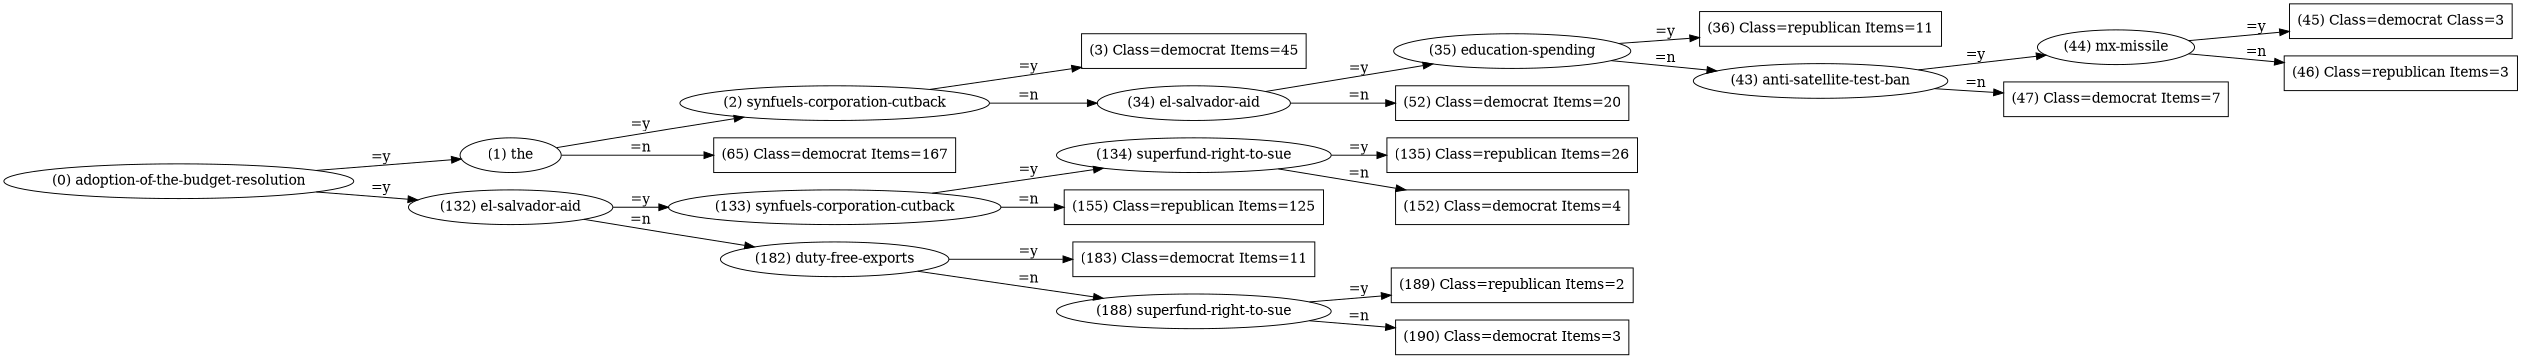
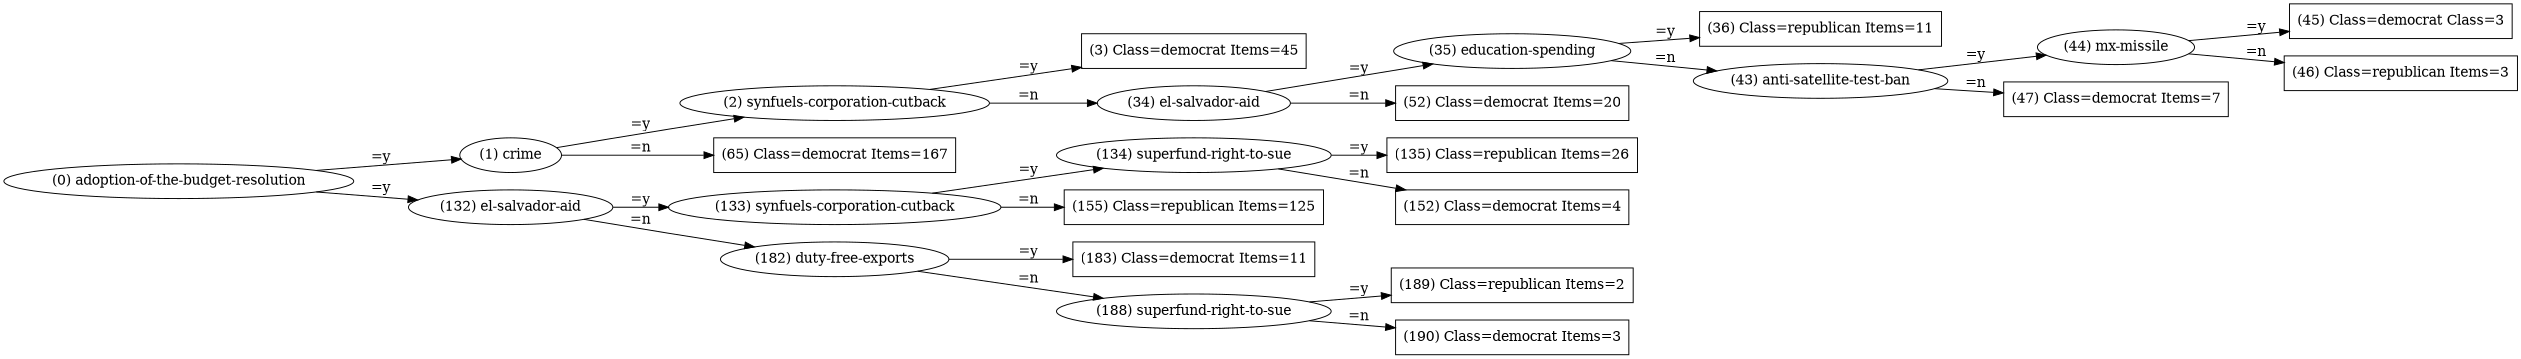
node "(1) the": label "(1) the" -> "(1) crime"
